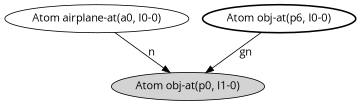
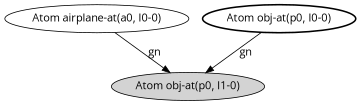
node "Atom obj-at(p6, l0-0)": label "Atom obj-at(p6, l0-0)" -> "Atom obj-at(p0, l0-0)"
edge "Atom airplane-at(a0, l0-0)" -> "Atom obj-at(p0, l1-0)": label "n" -> "gn"
